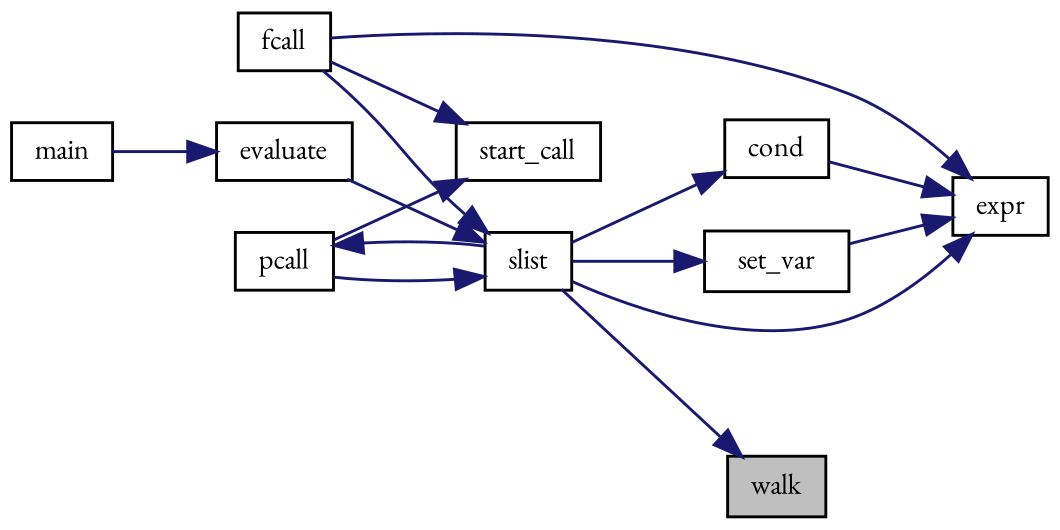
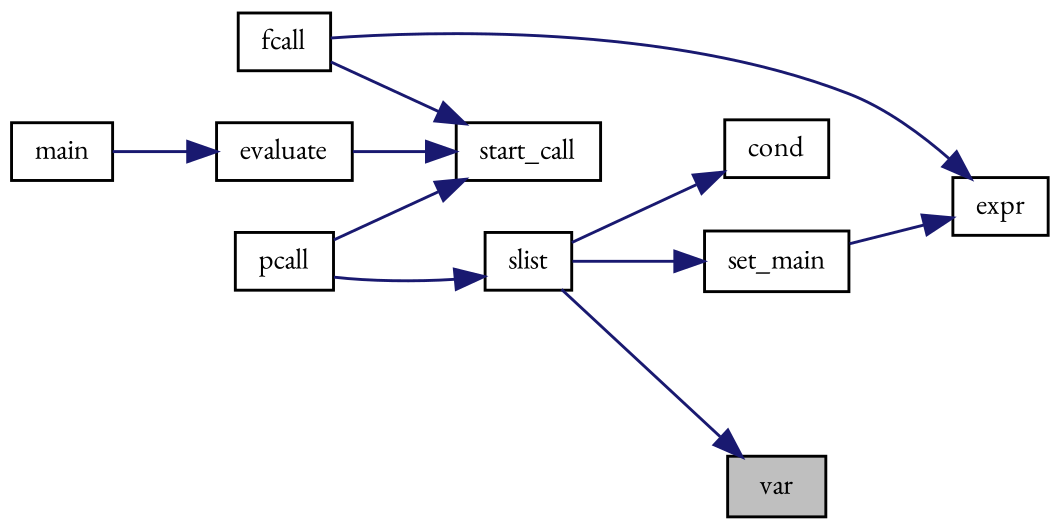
edge "fcall" -> "slist": removed
edge "cond" -> "expr": removed
edge "evaluate" -> "slist": now "evaluate" -> "start_call"
edge "slist" -> "pcall": removed
node "set_var": label "set_var" -> "set_main"
edge "slist" -> "expr": removed
node "walk": label "walk" -> "var"
